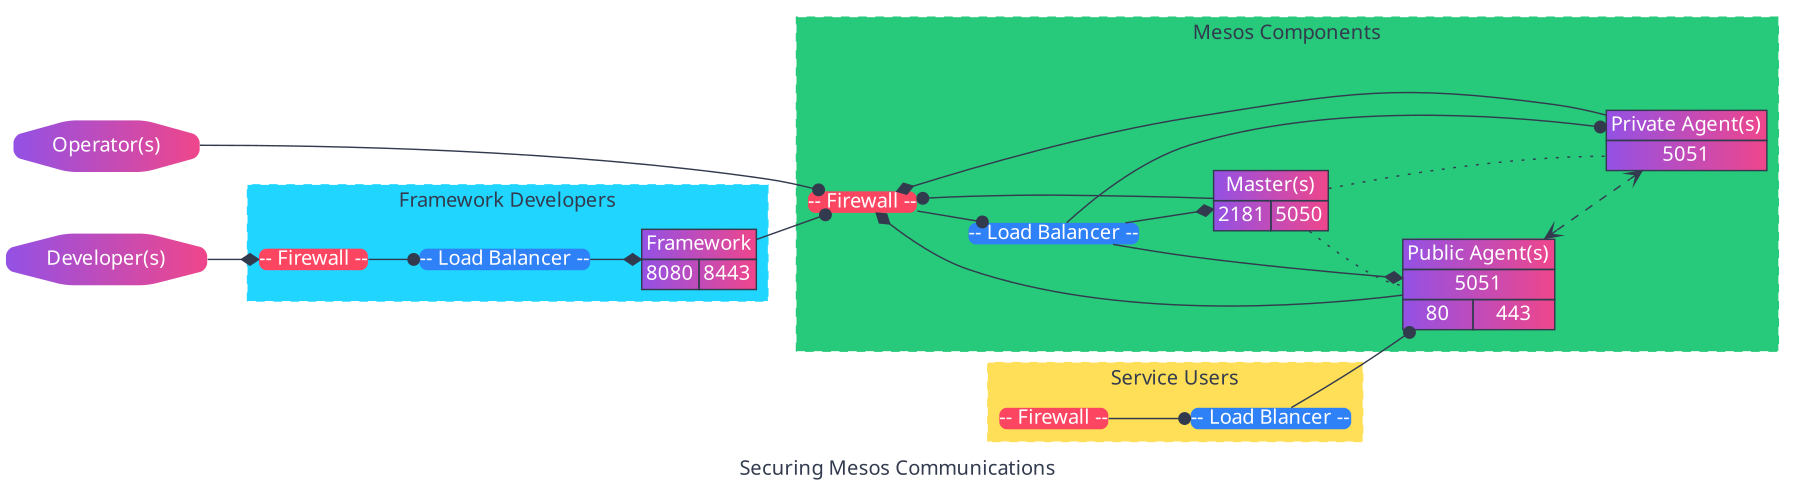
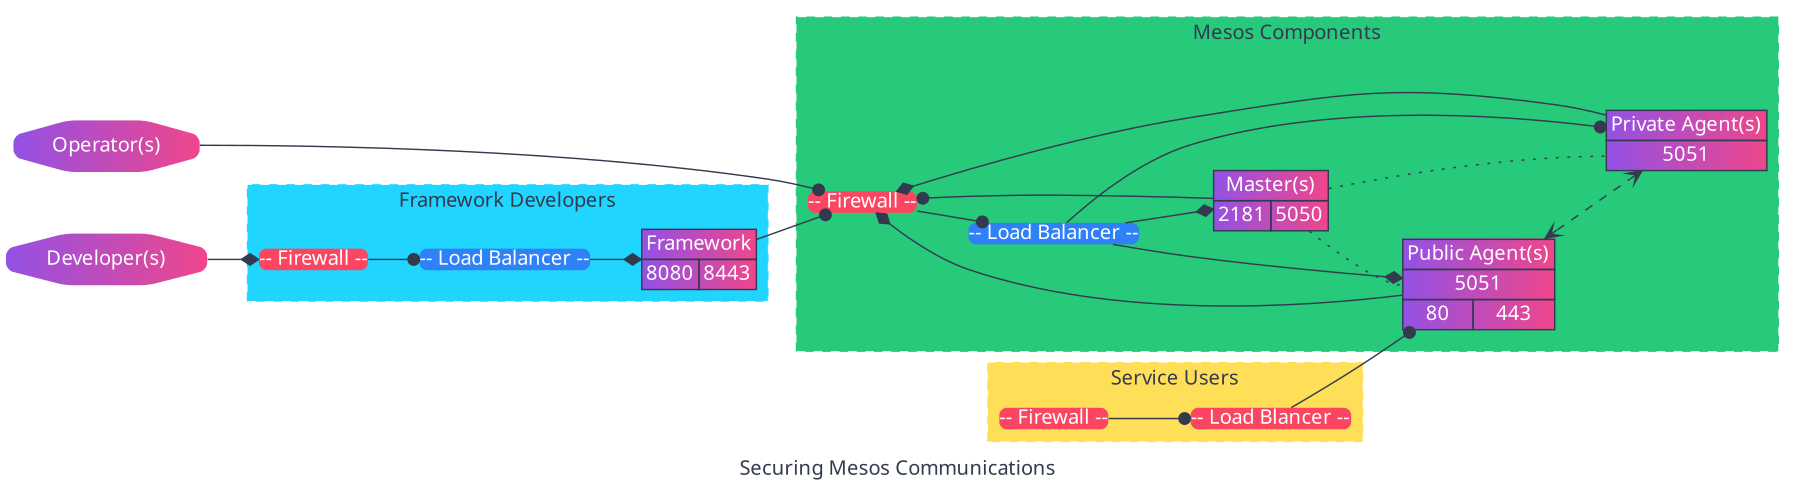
node "-- Load Blancer --": fillcolor #2f81f7 -> #fc4661
